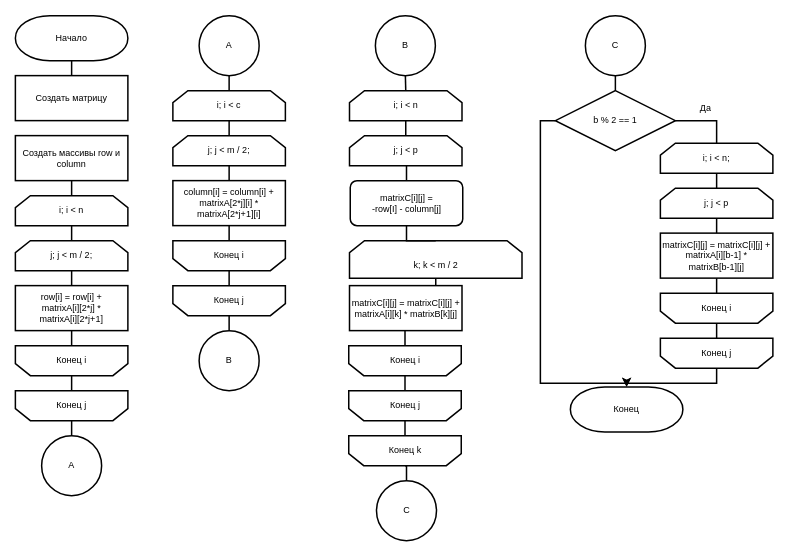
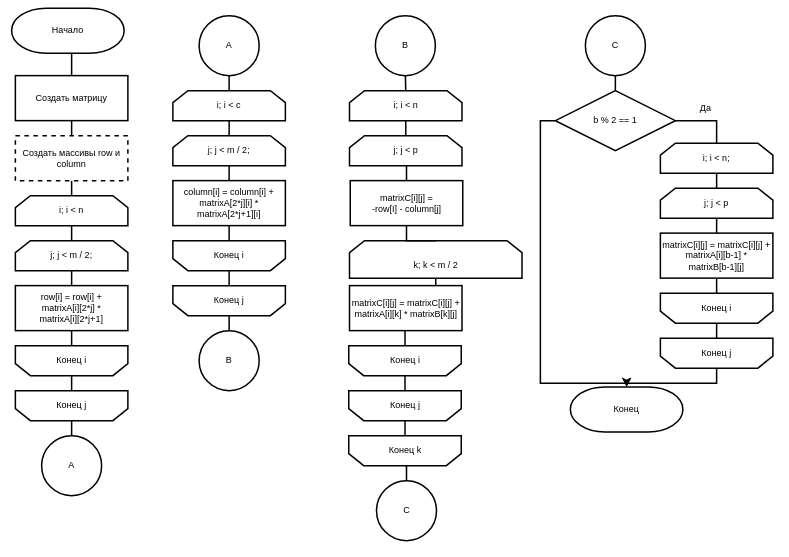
node "Начало": moved (72, 38) -> (68, 30)
edge "Создать матрицу" -- "Создать массивы row и column": added
node "Создать массивы row и column": style solid -> dashed
node "matrixC[i][j] = -row[I] - column[j]": shape rounded rectangle -> rectangle
